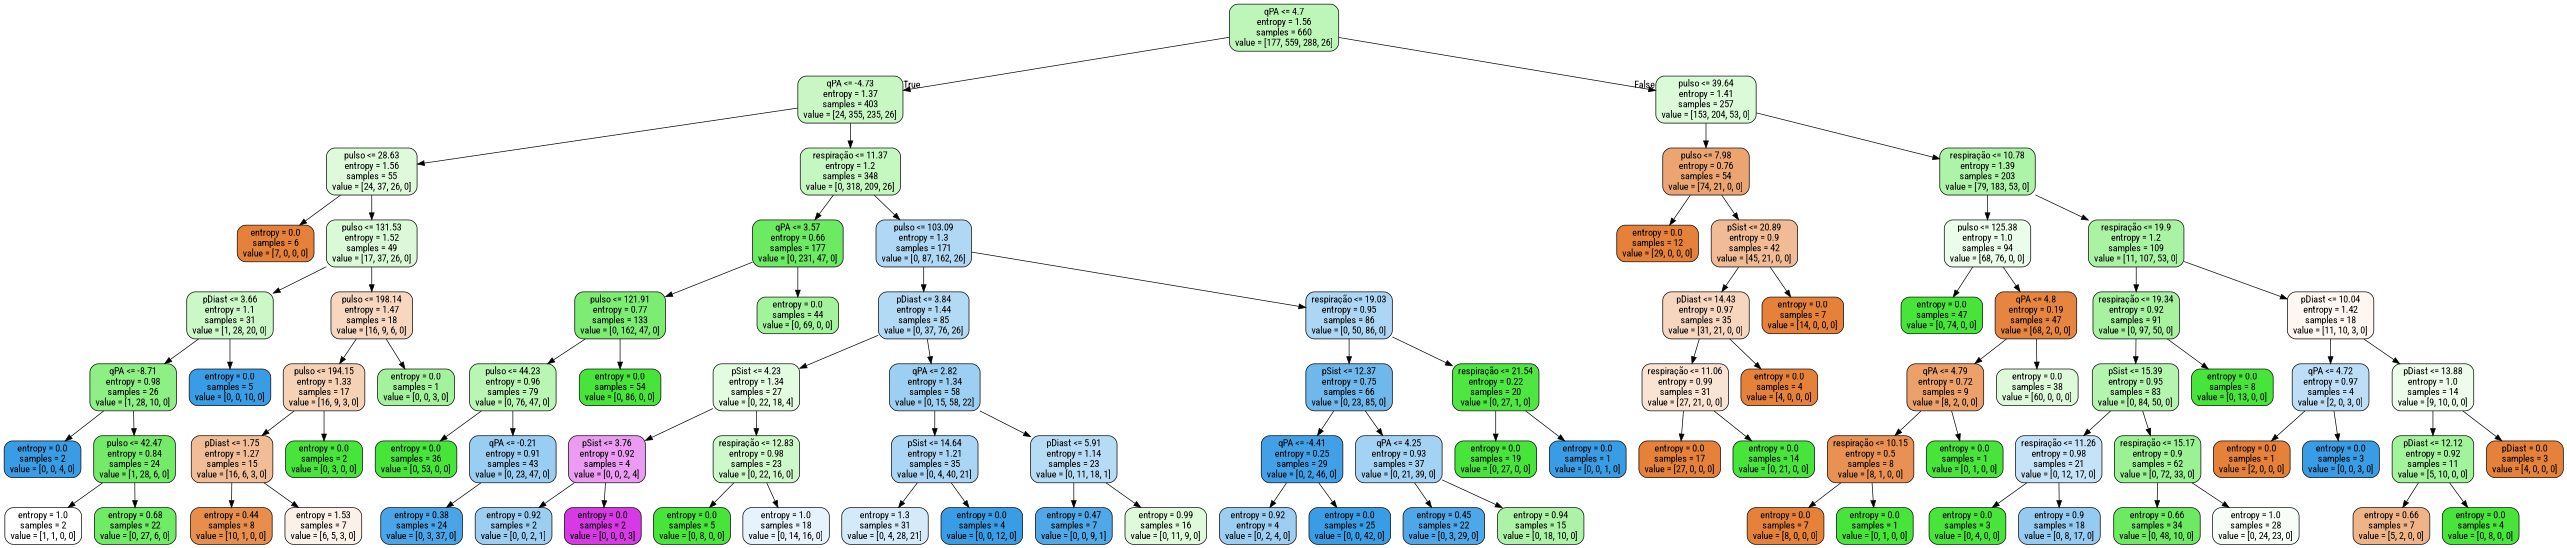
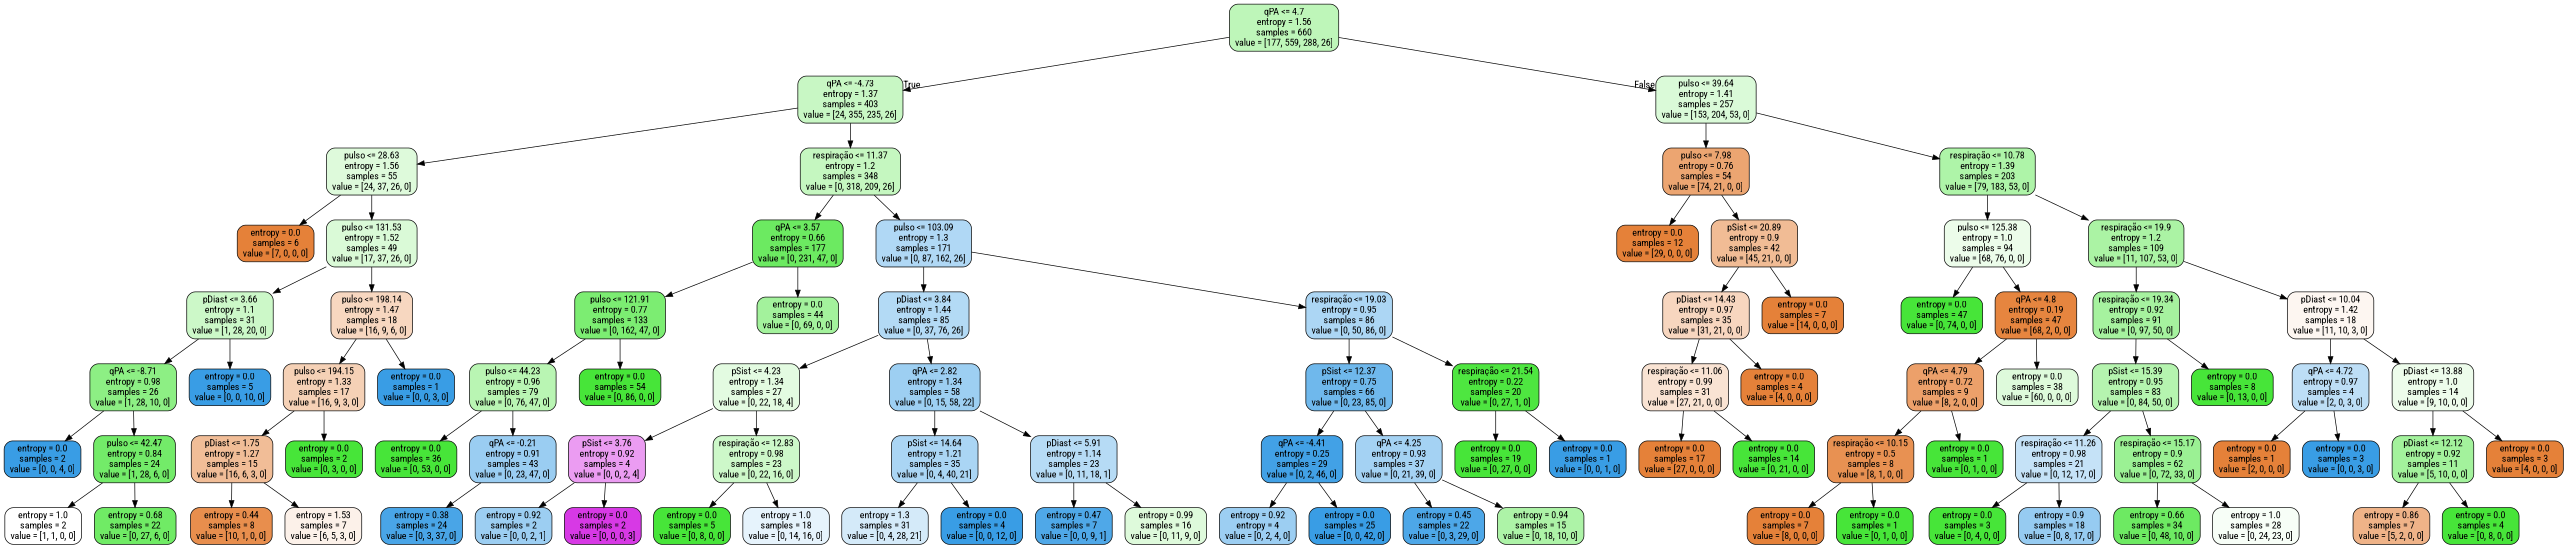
node "entropy = 0.0 samples = 1 value = [0, 0, 3, 0]": fillcolor #a3f29c -> #399de5
node "pDiast = 0.0 samples = 3 value = [4, 0, 0, 0]": label "pDiast = 0.0 samples = 3 value = [4, 0, 0, 0]" -> "entropy = 0.0 samples = 3 value = [4, 0, 0, 0]"
node "entropy = 0.66 samples = 7 value = [5, 2, 0, 0]": label "entropy = 0.66 samples = 7 value = [5, 2, 0, 0]" -> "entropy = 0.86 samples = 7 value = [5, 2, 0, 0]"
